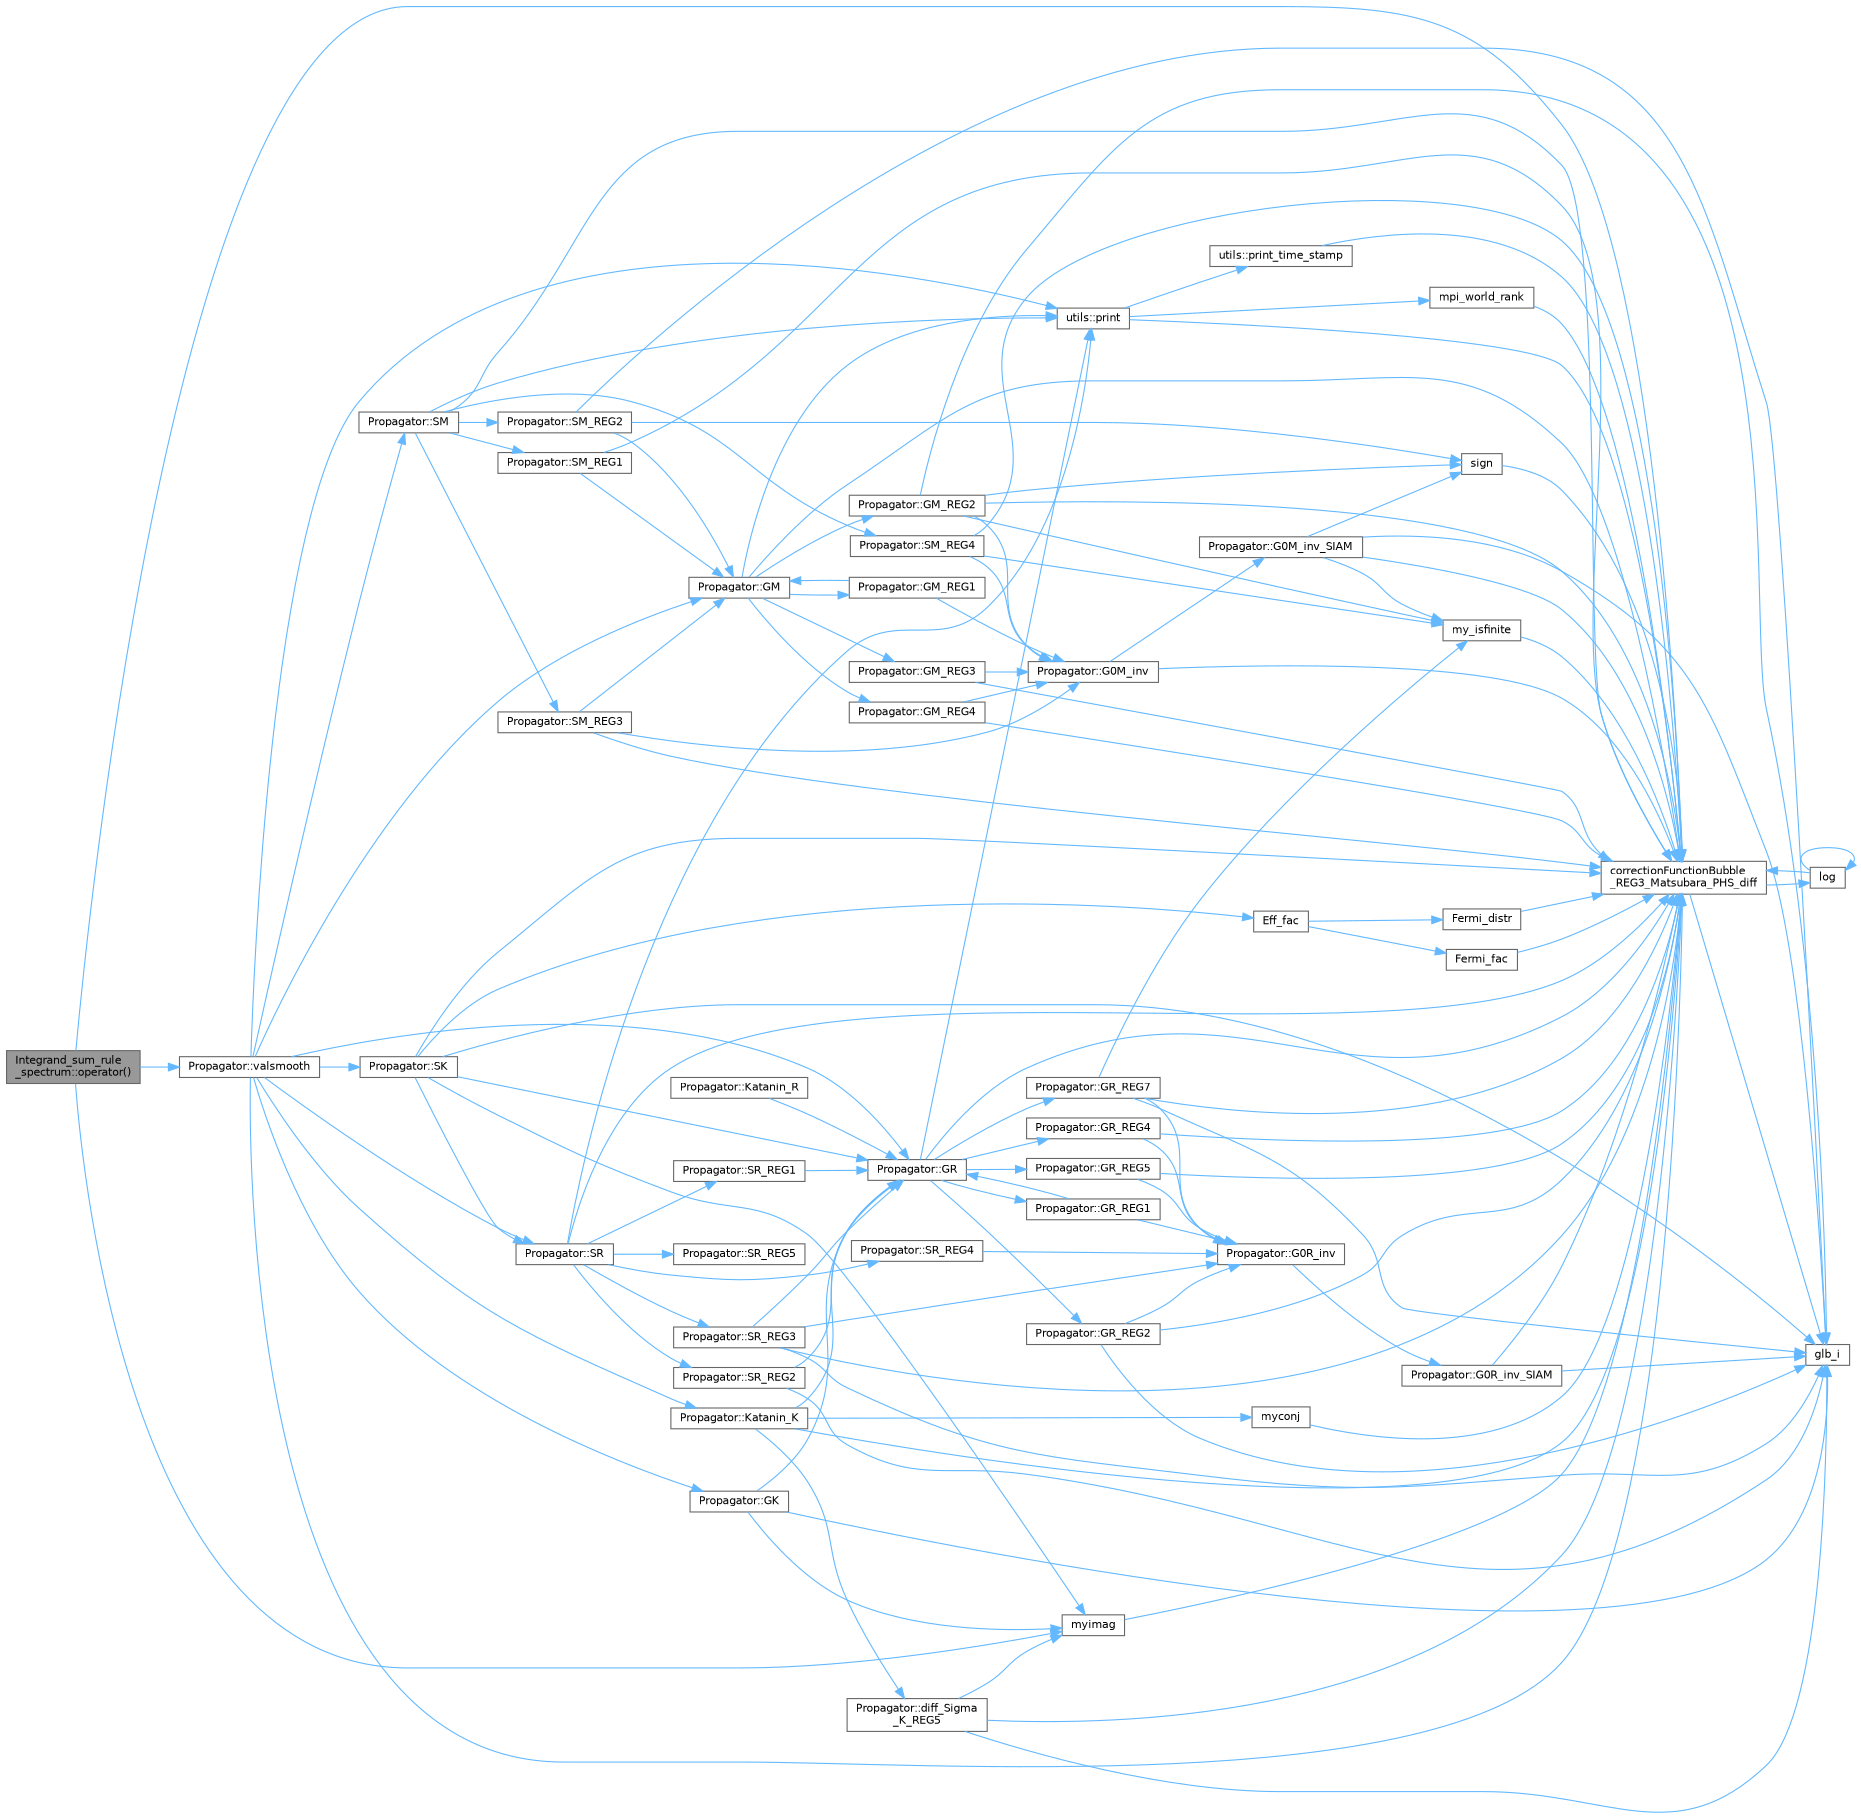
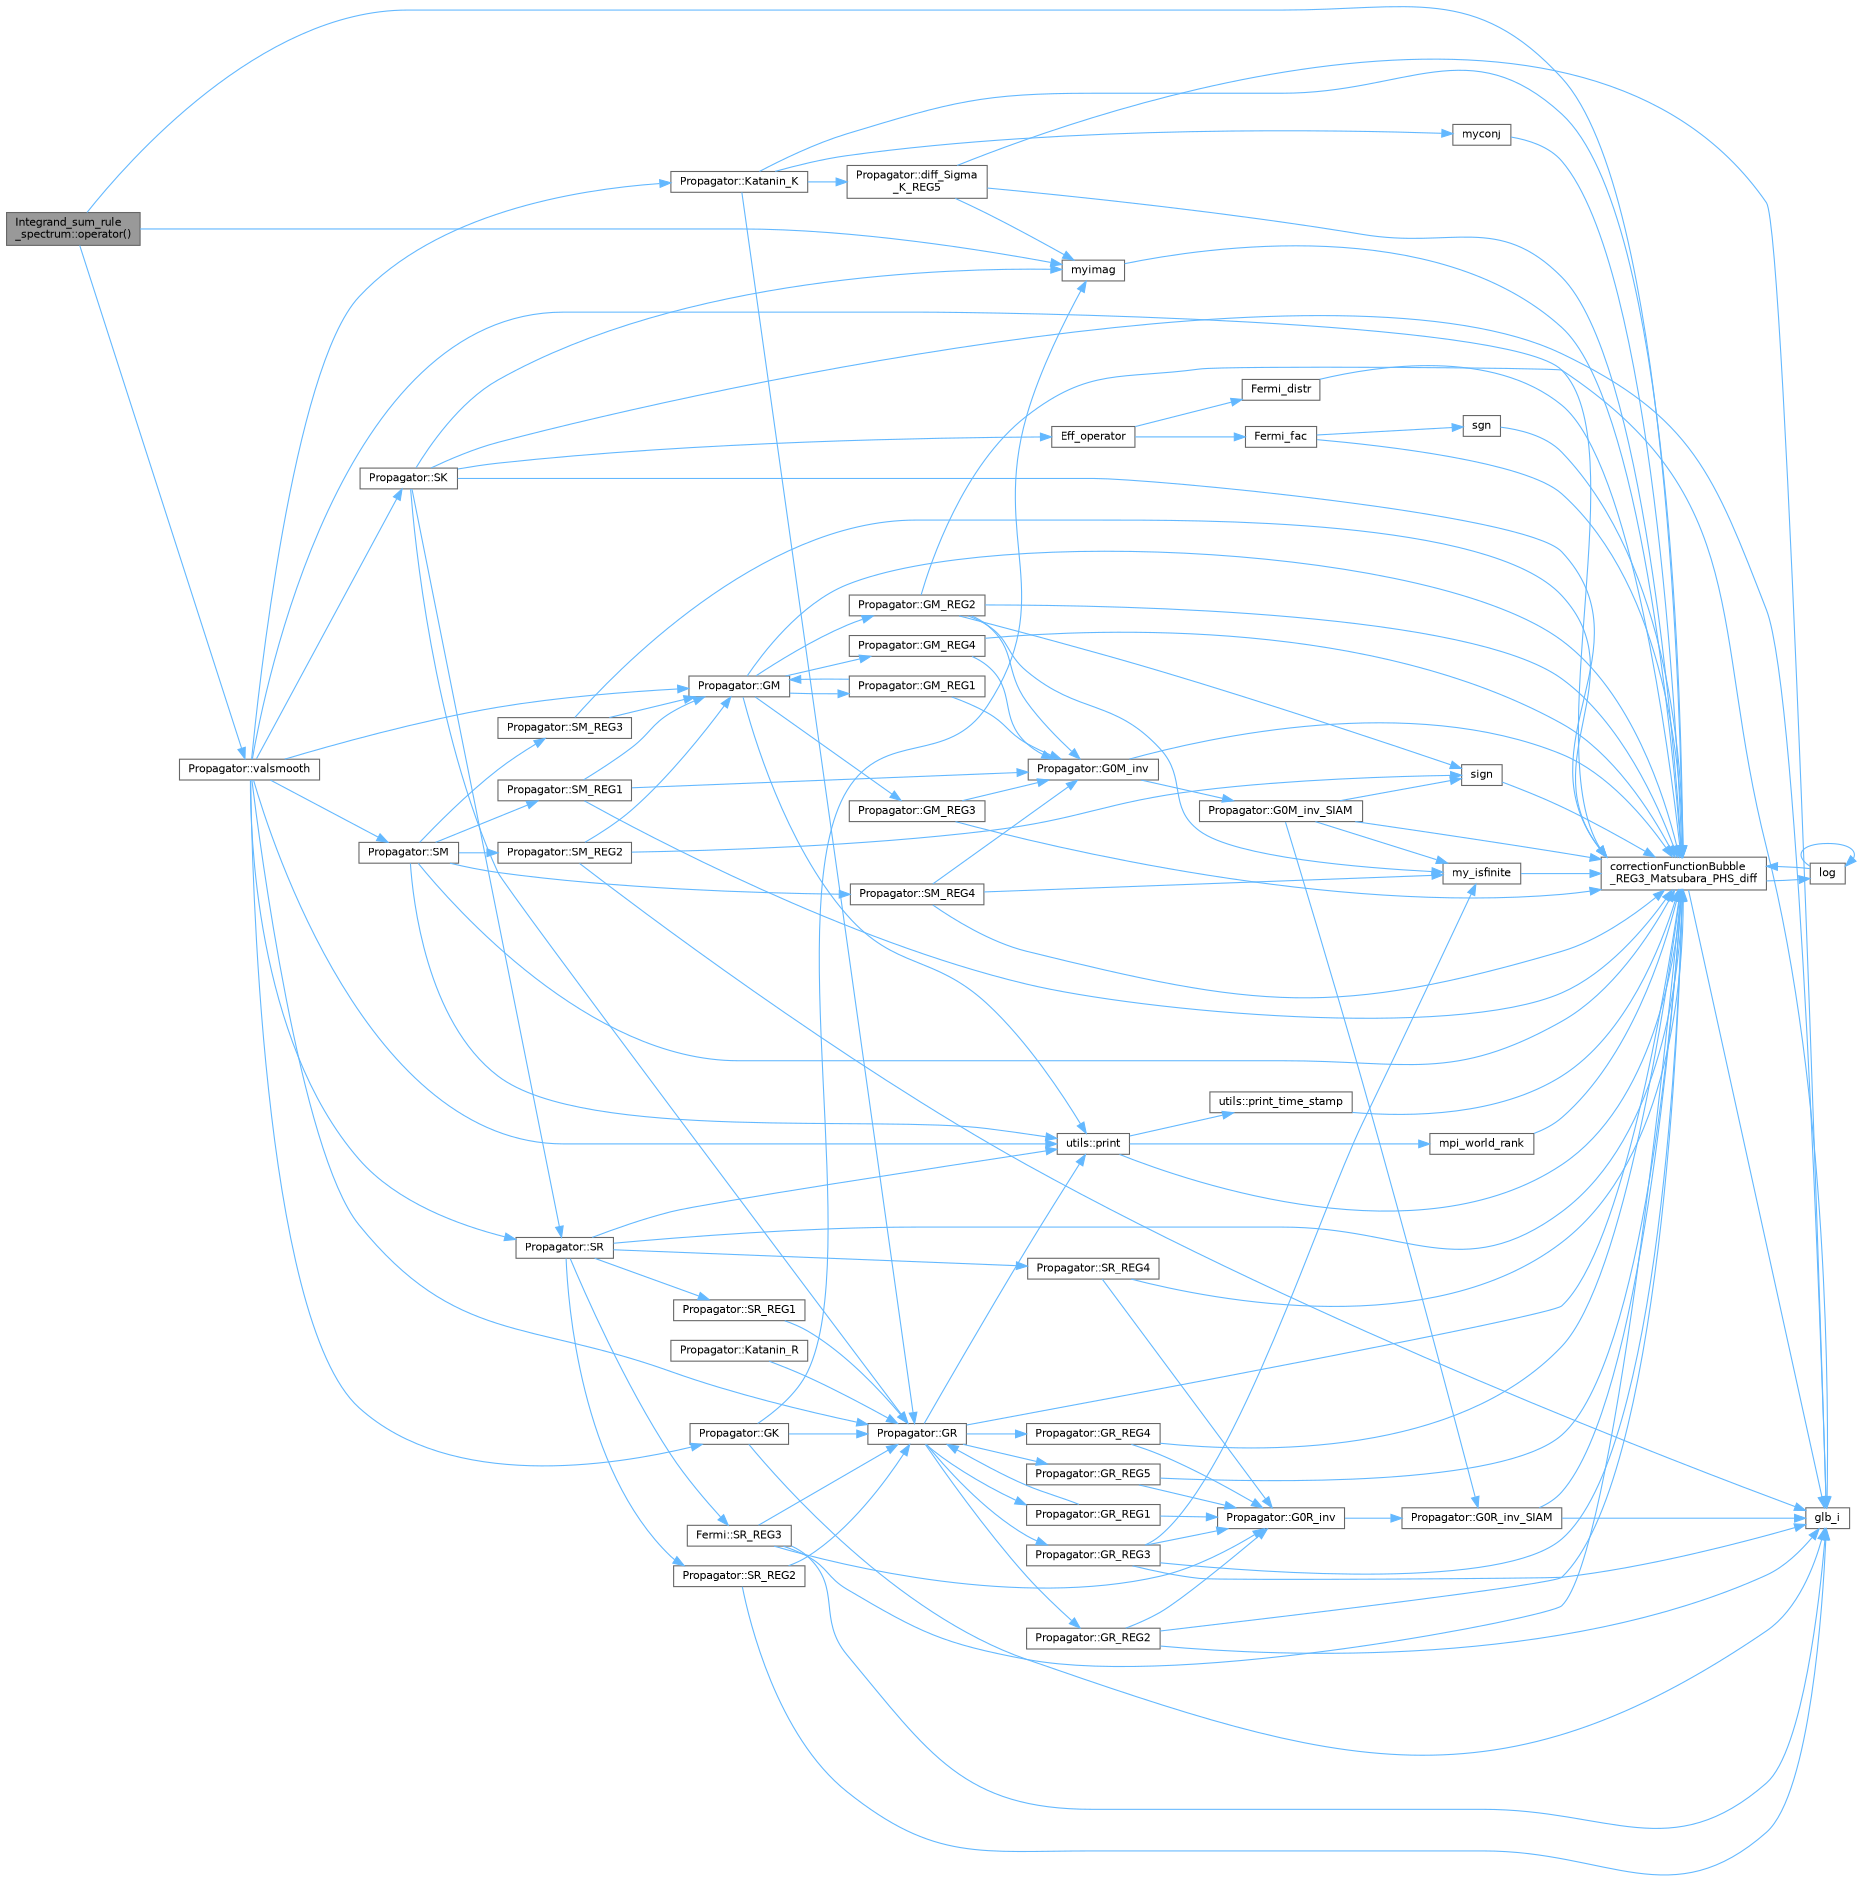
node "sgn": added
edge "Propagator::SM_REG3" -> "Propagator::G0M_inv": now "Propagator::SM_REG1" -> "Propagator::G0M_inv"
edge "Propagator::G0M_inv_SIAM" -> "glb_i": now "Propagator::G0M_inv_SIAM" -> "Propagator::G0R_inv_SIAM"
node "Eff_fac": label "Eff_fac" -> "Eff_operator"
node "Propagator::GR_REG7": label "Propagator::GR_REG7" -> "Propagator::GR_REG3"
node "Propagator::SR_REG5": removed
edge "Propagator::SR_REG4" -> "correctionFunctionBubble _REG3_Matsubara_PHS_diff": added
node "Propagator::SR_REG3": label "Propagator::SR_REG3" -> "Fermi::SR_REG3"
